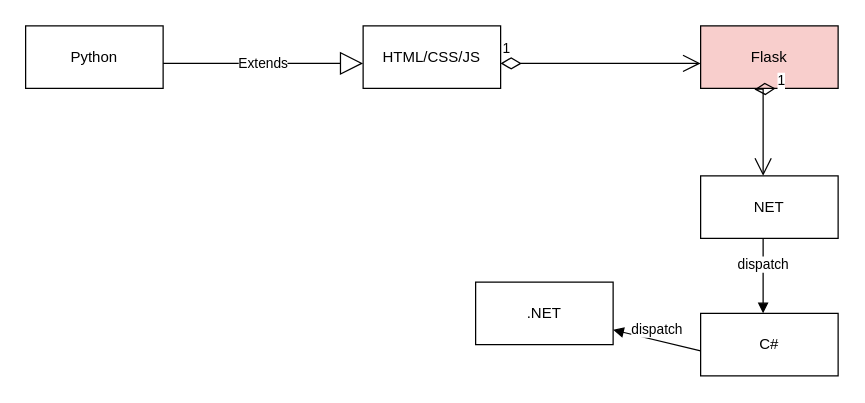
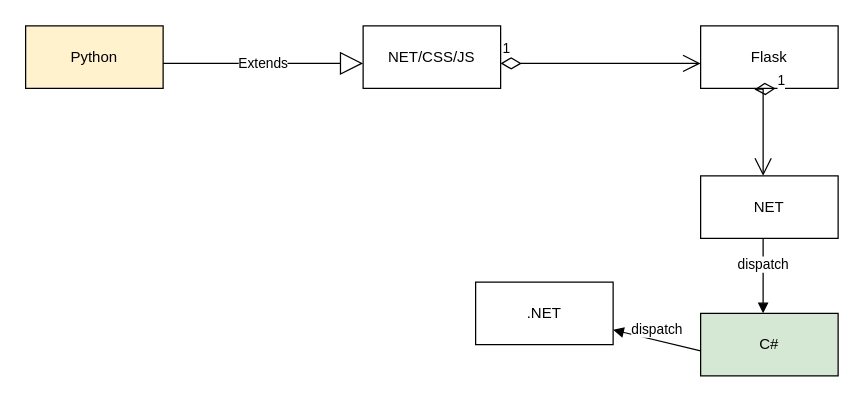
node "Python": fillcolor #ffffff -> #fff2cc
node "HTML/CSS/JS": label "HTML/CSS/JS" -> "NET/CSS/JS"
node "Flask": fillcolor #f8cecc -> #ffffff
node "C#": fillcolor #ffffff -> #d5e8d4
